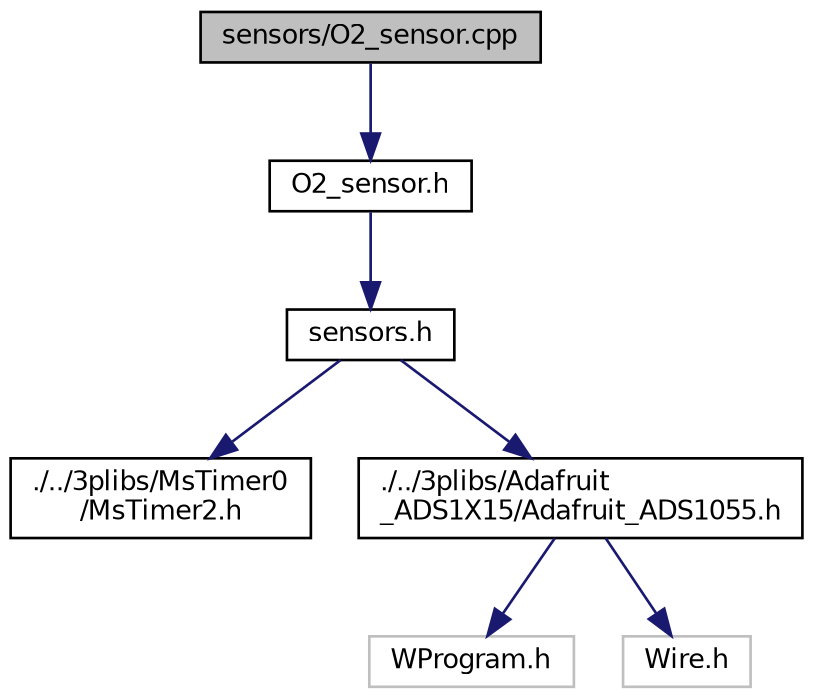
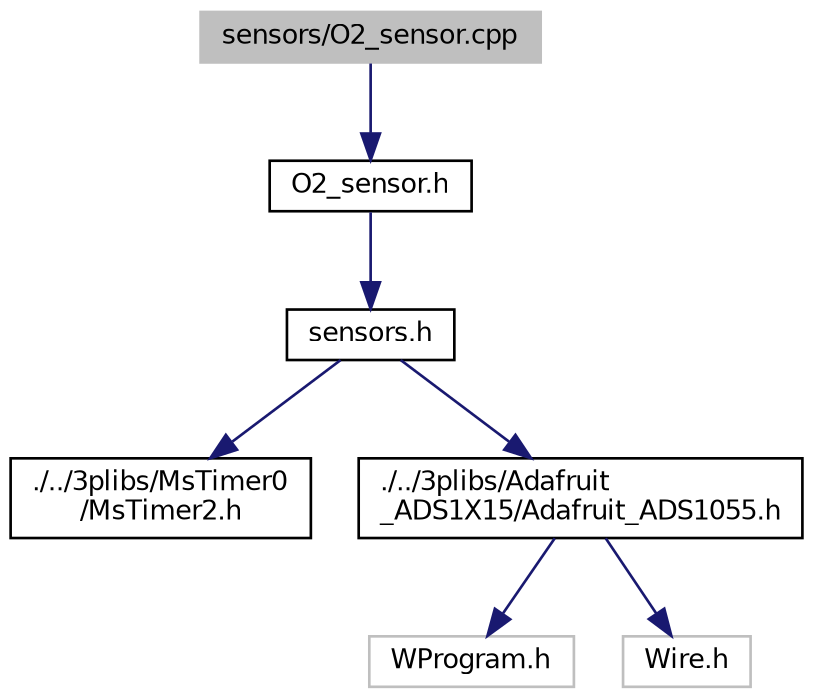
node "sensors/O2_sensor.cpp": color black -> grey75
